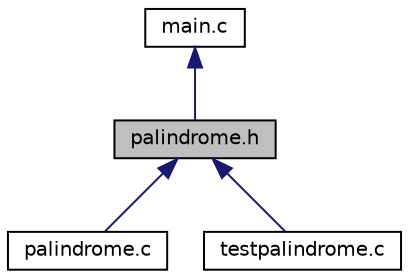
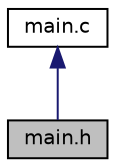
node "palindrome.h": label "palindrome.h" -> "main.h"
node "palindrome.c": removed
node "testpalindrome.c": removed
